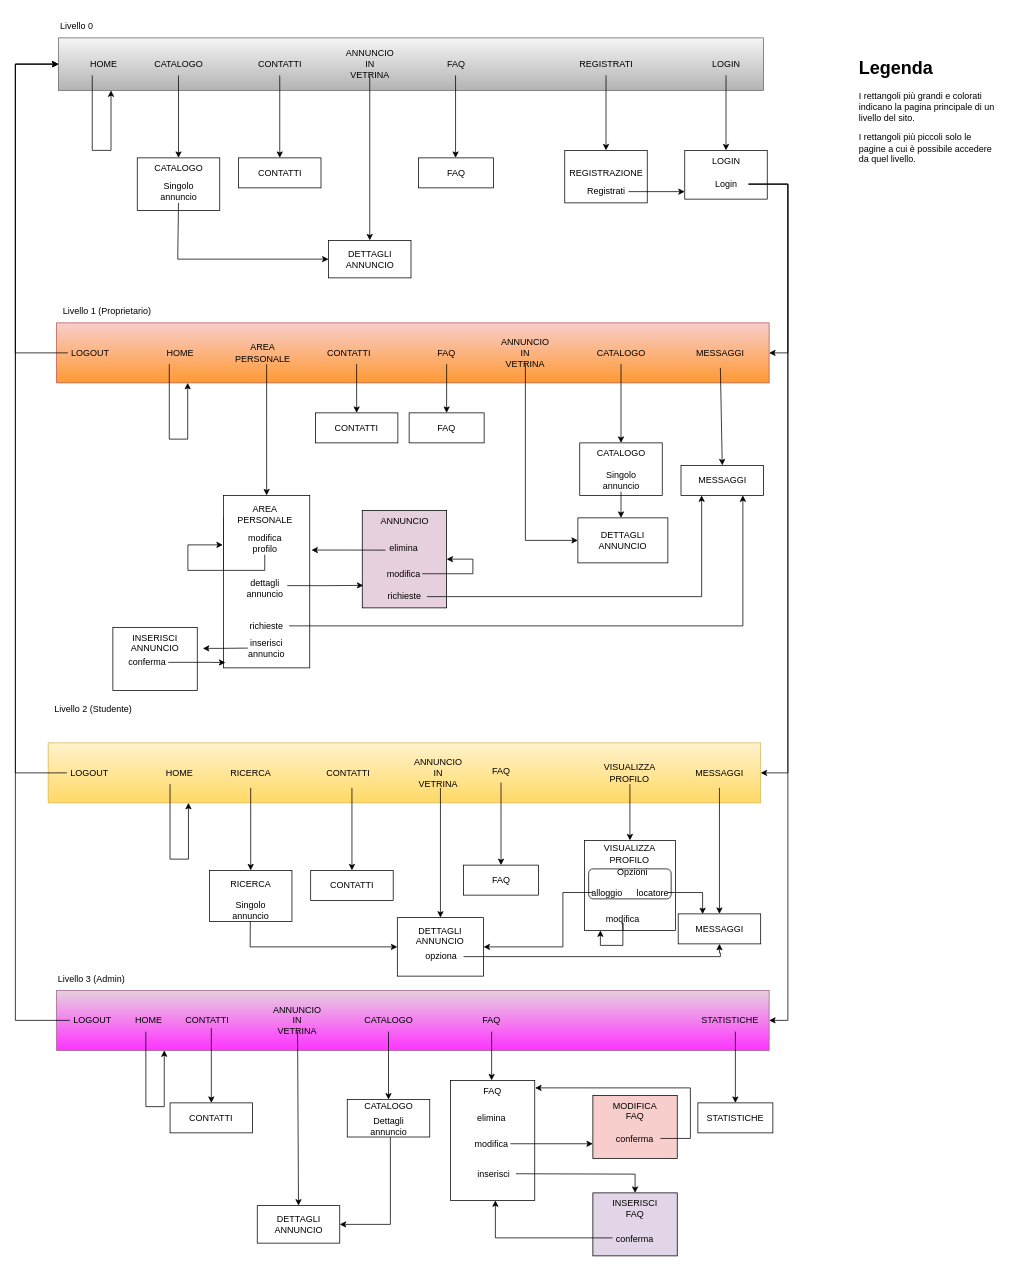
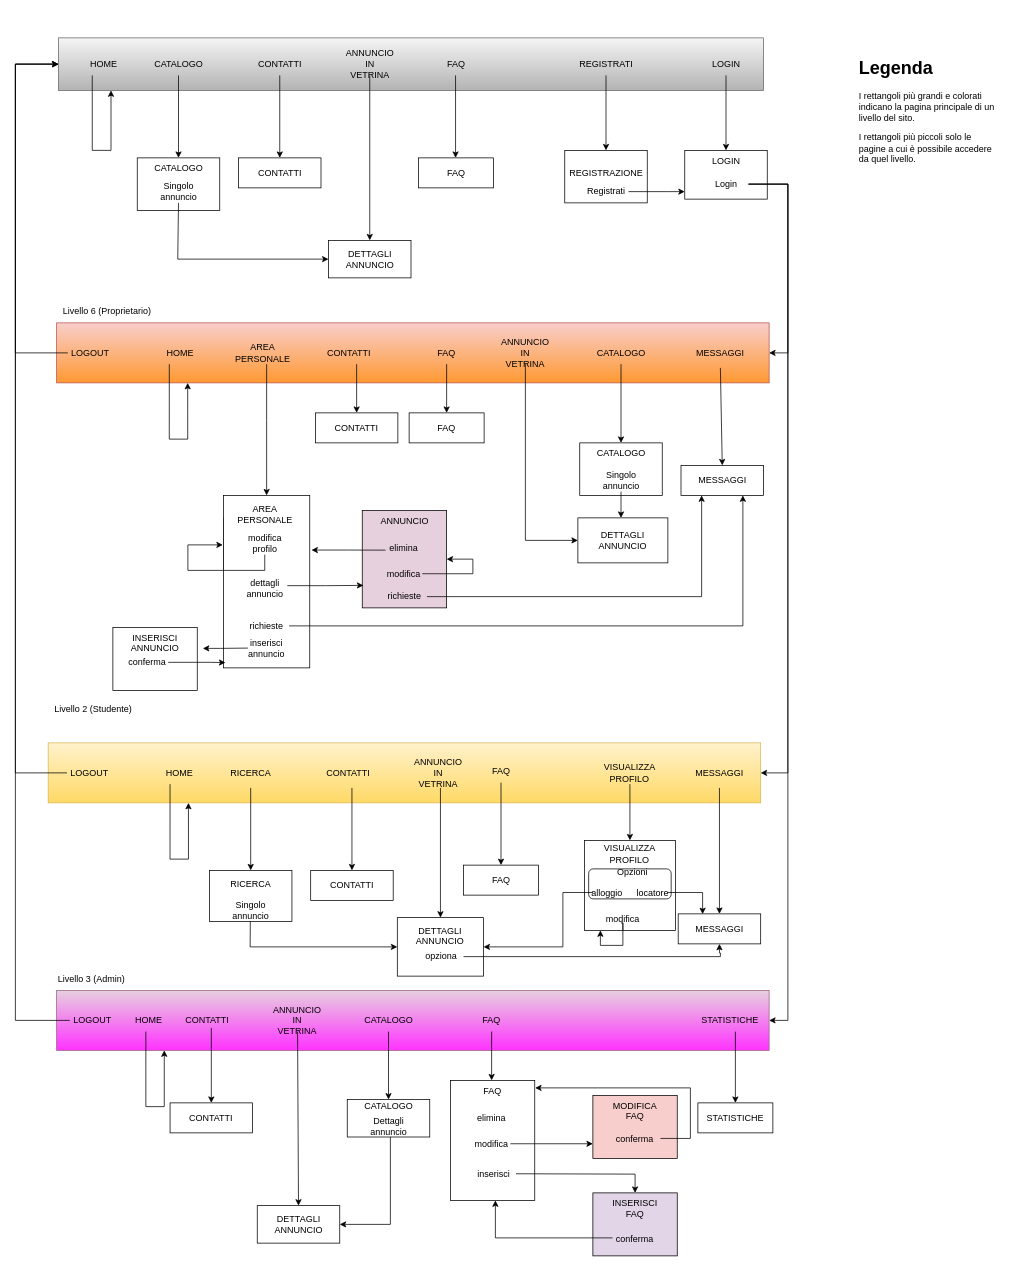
node "Livello 0": removed
node "Livello 1 (Proprietario)": label "Livello 1 (Proprietario)" -> "Livello 6 (Proprietario)"
